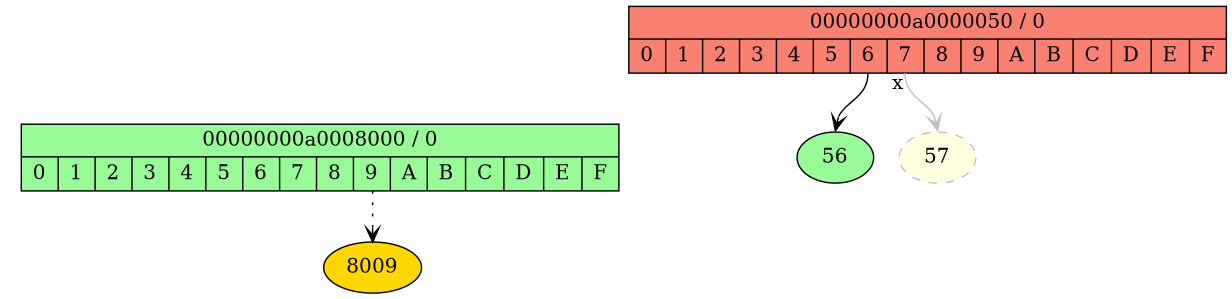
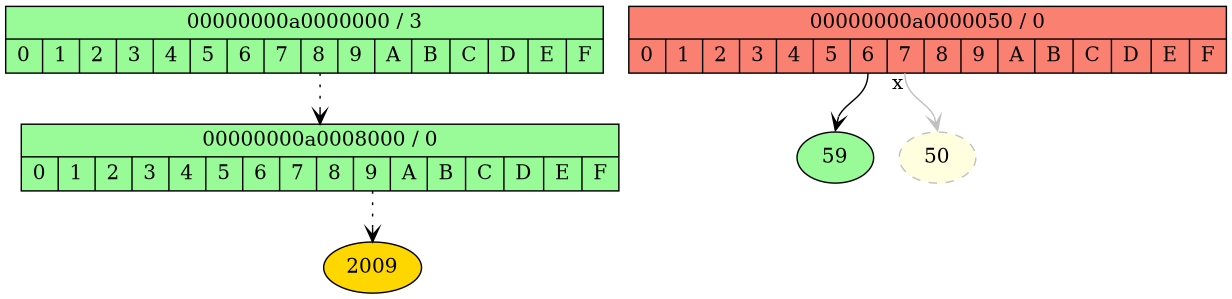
node "00000000a0000000 / 3": added
node "56": label "56" -> "59"
node "57": label "57" -> "50"
node "8009": label "8009" -> "2009"
